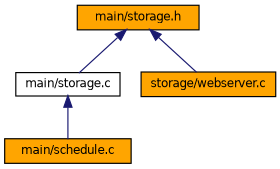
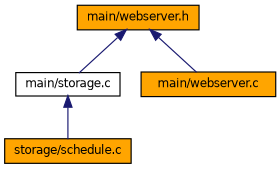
node "main/storage.h": label "main/storage.h" -> "main/webserver.h"
node "storage/webserver.c": label "storage/webserver.c" -> "main/webserver.c"
node "main/schedule.c": label "main/schedule.c" -> "storage/schedule.c"
